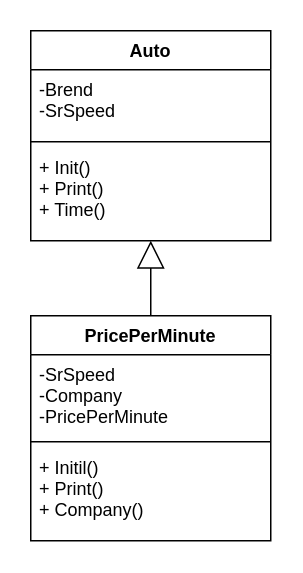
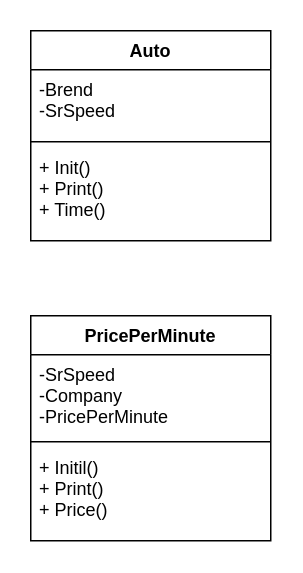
edge "PricePerMinute" -> "+ Init() + Print() + Time()": removed
node "+ Initil() + Print() + Company()": label "+ Initil() + Print() + Company()" -> "+ Initil() + Print() + Price()"
